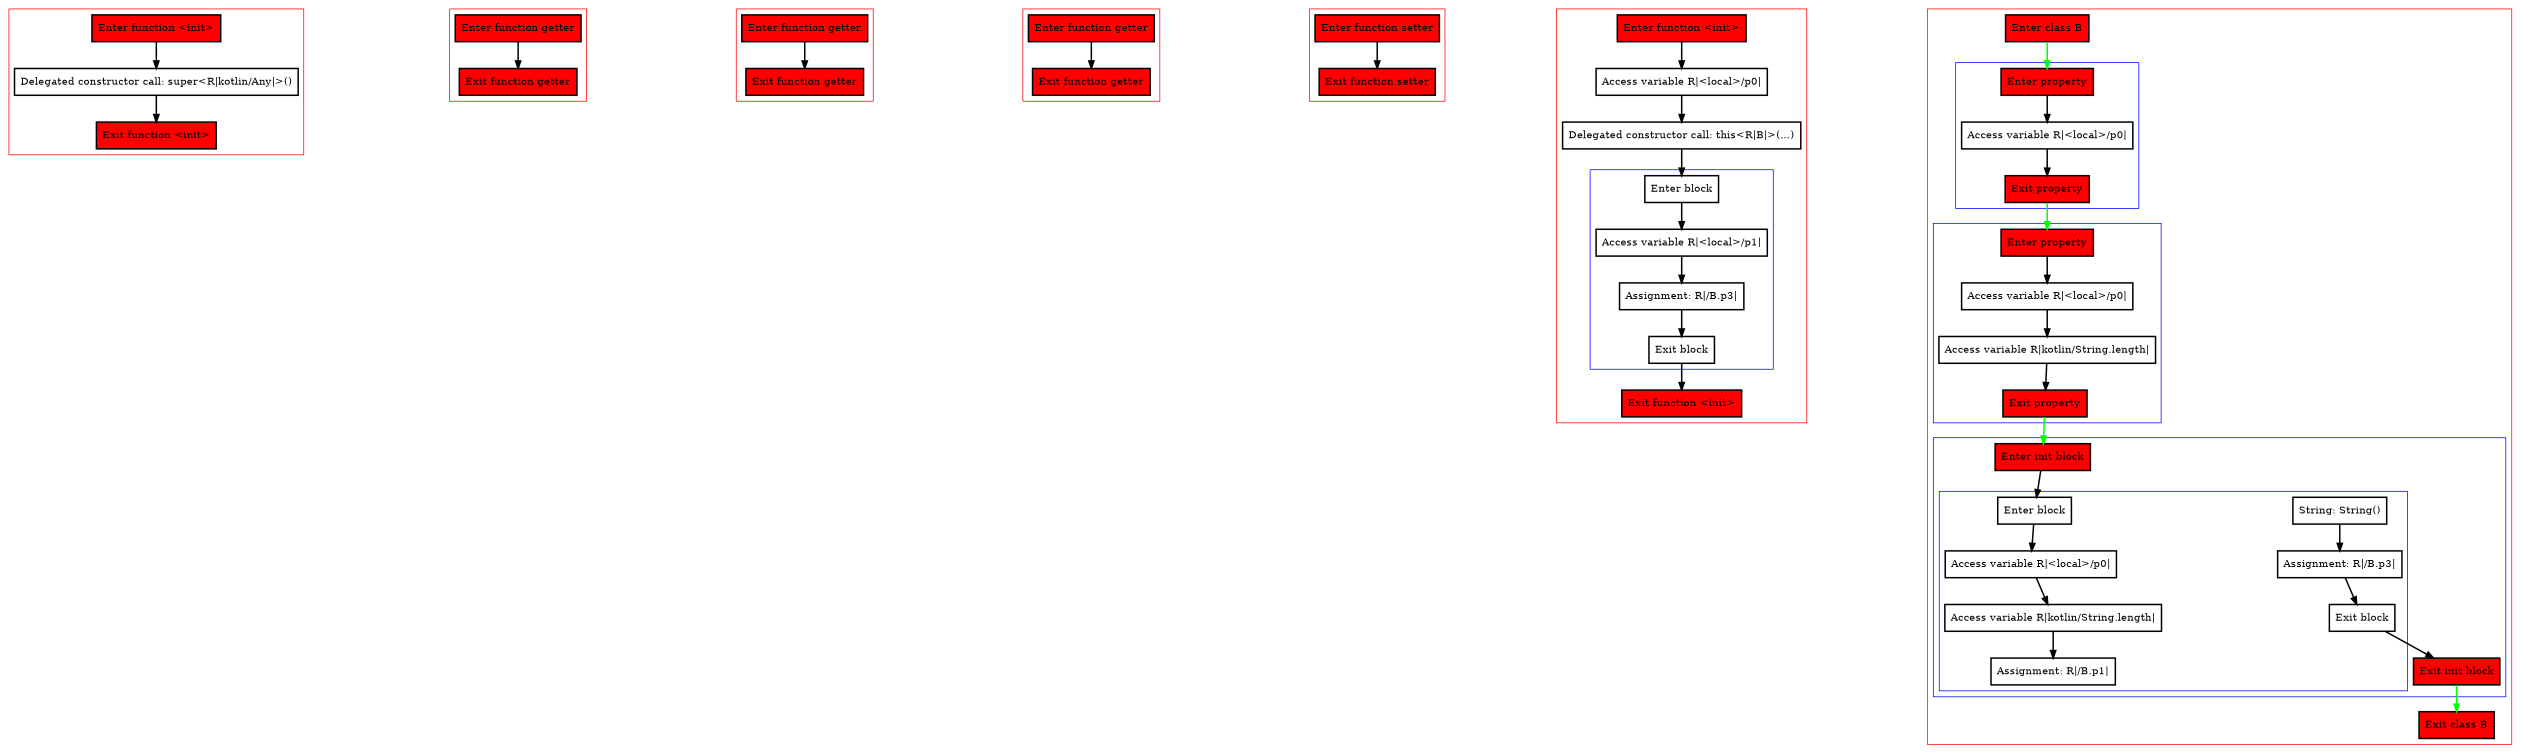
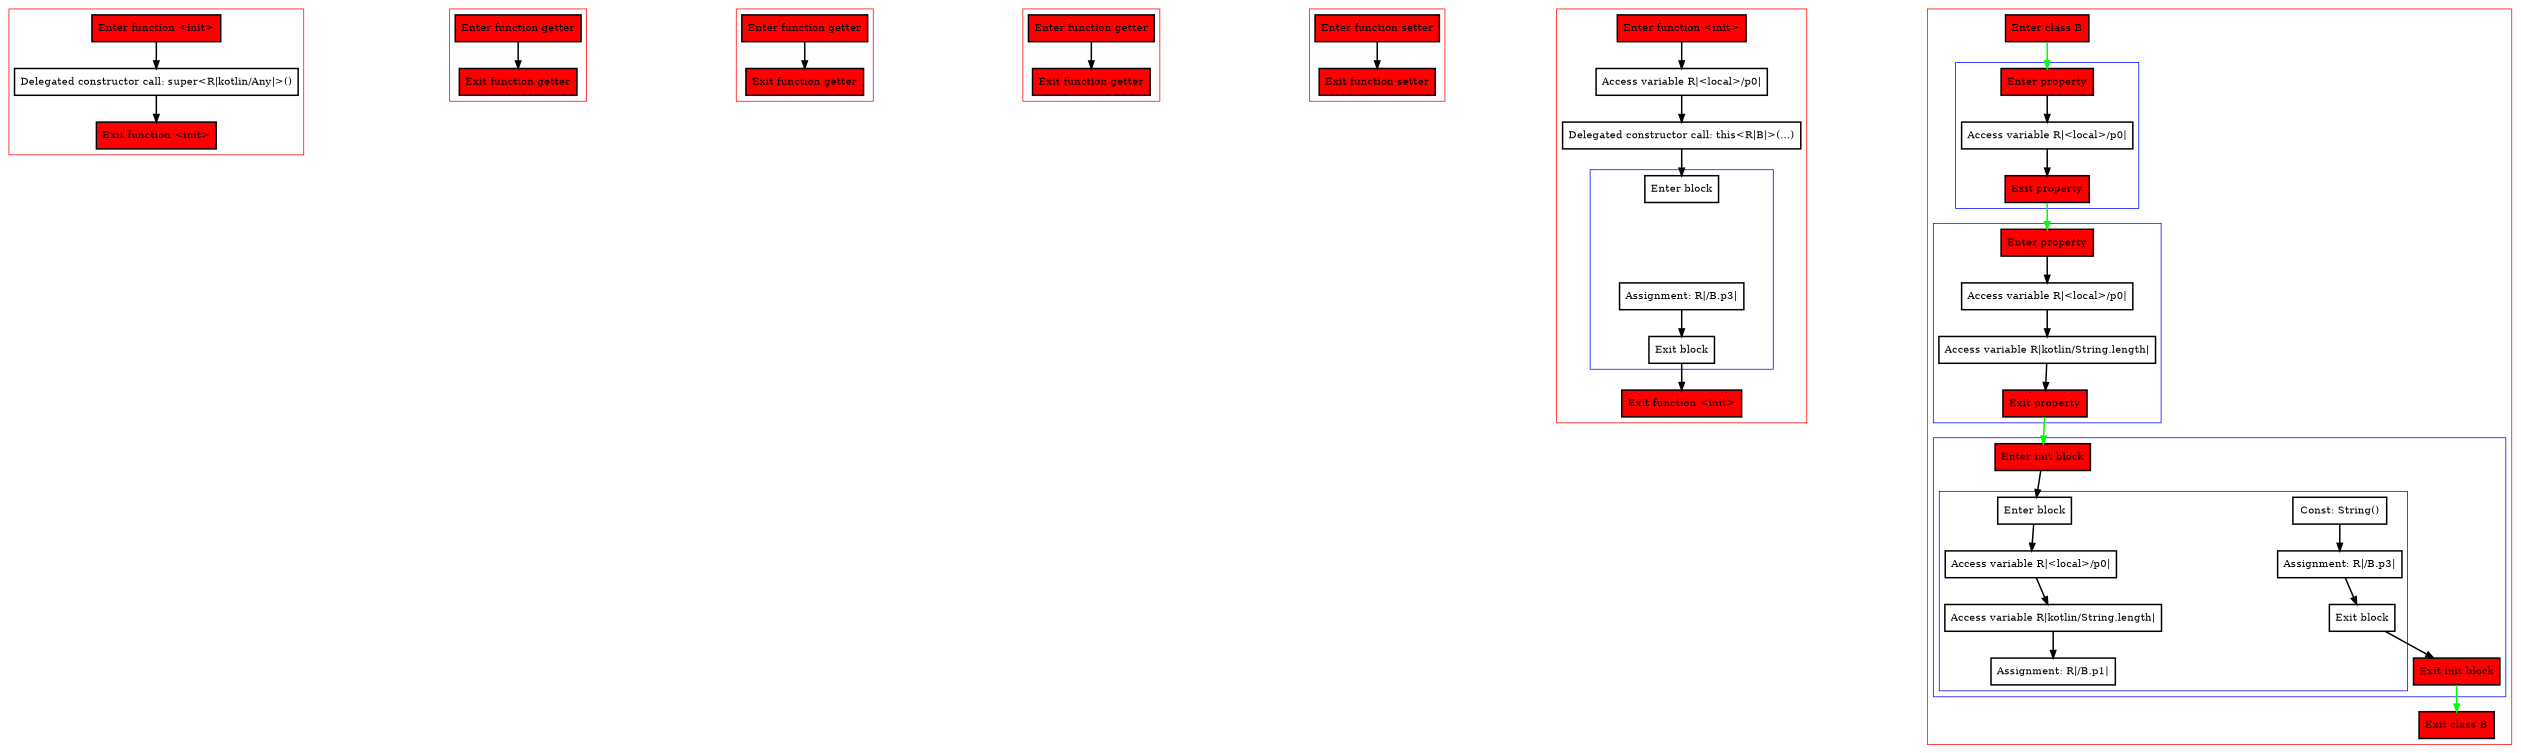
node "Access variable R|<local>/p1|": removed
node "String: String()": label "String: String()" -> "Const: String()"
